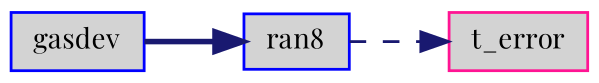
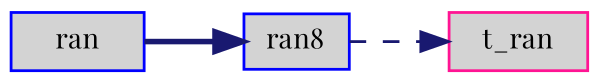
node "gasdev": label "gasdev" -> "ran"
node "t_error": label "t_error" -> "t_ran"
